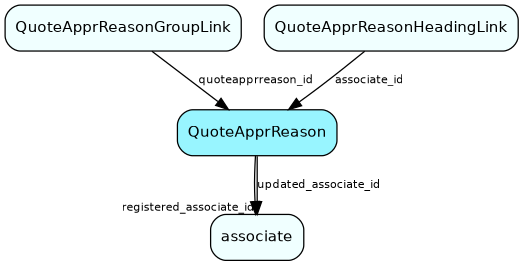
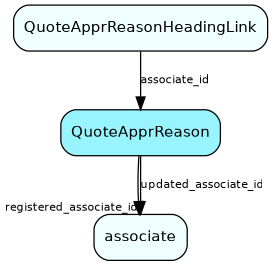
node "QuoteApprReasonGroupLink": removed
